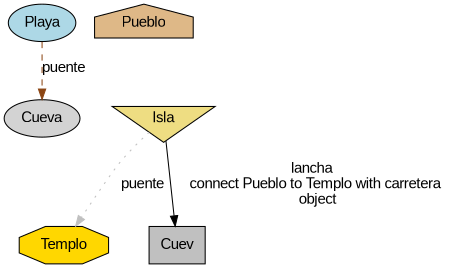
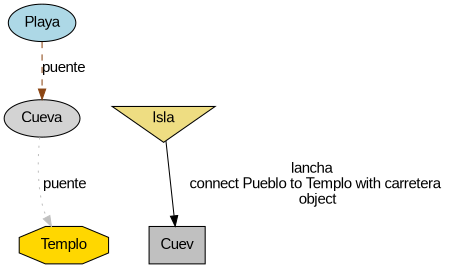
node "Pueblo": removed
edge "Isla" -> "Templo": now "Cueva" -> "Templo"
